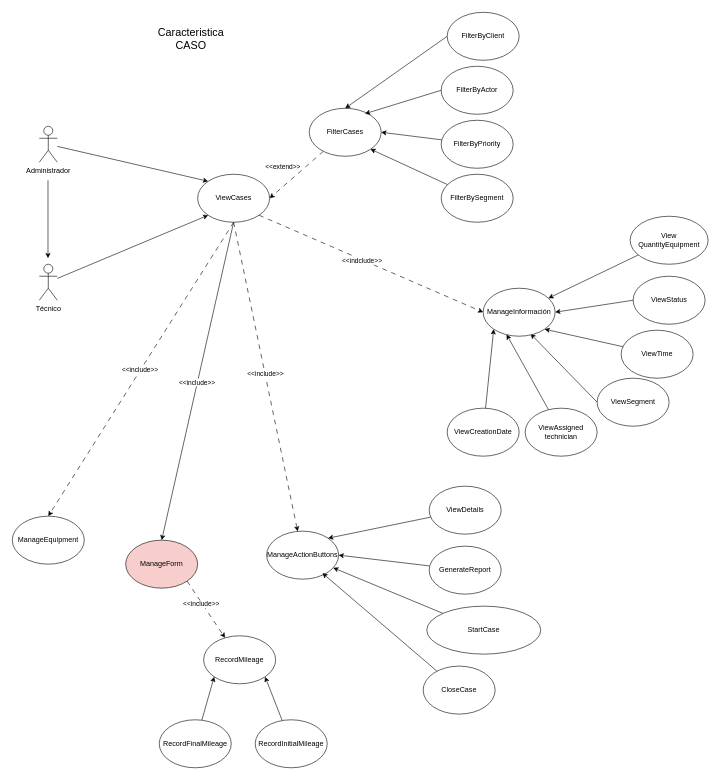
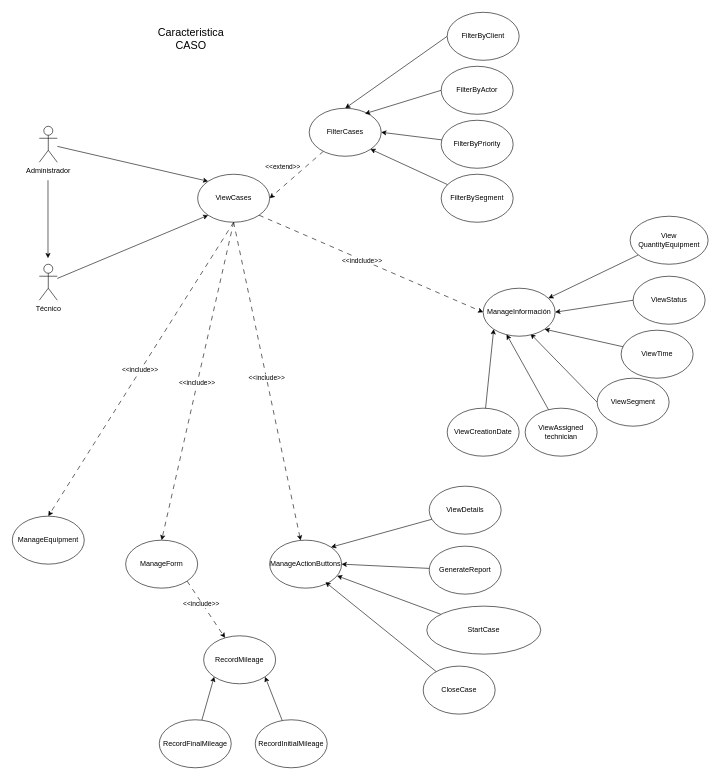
edge "ViewCases" -> "ManageForm": style solid -> dashed
node "ManageActionButtons": moved (303, 555) -> (306, 564)
node "ManageForm": fillcolor #f8cecc -> #ffffff
